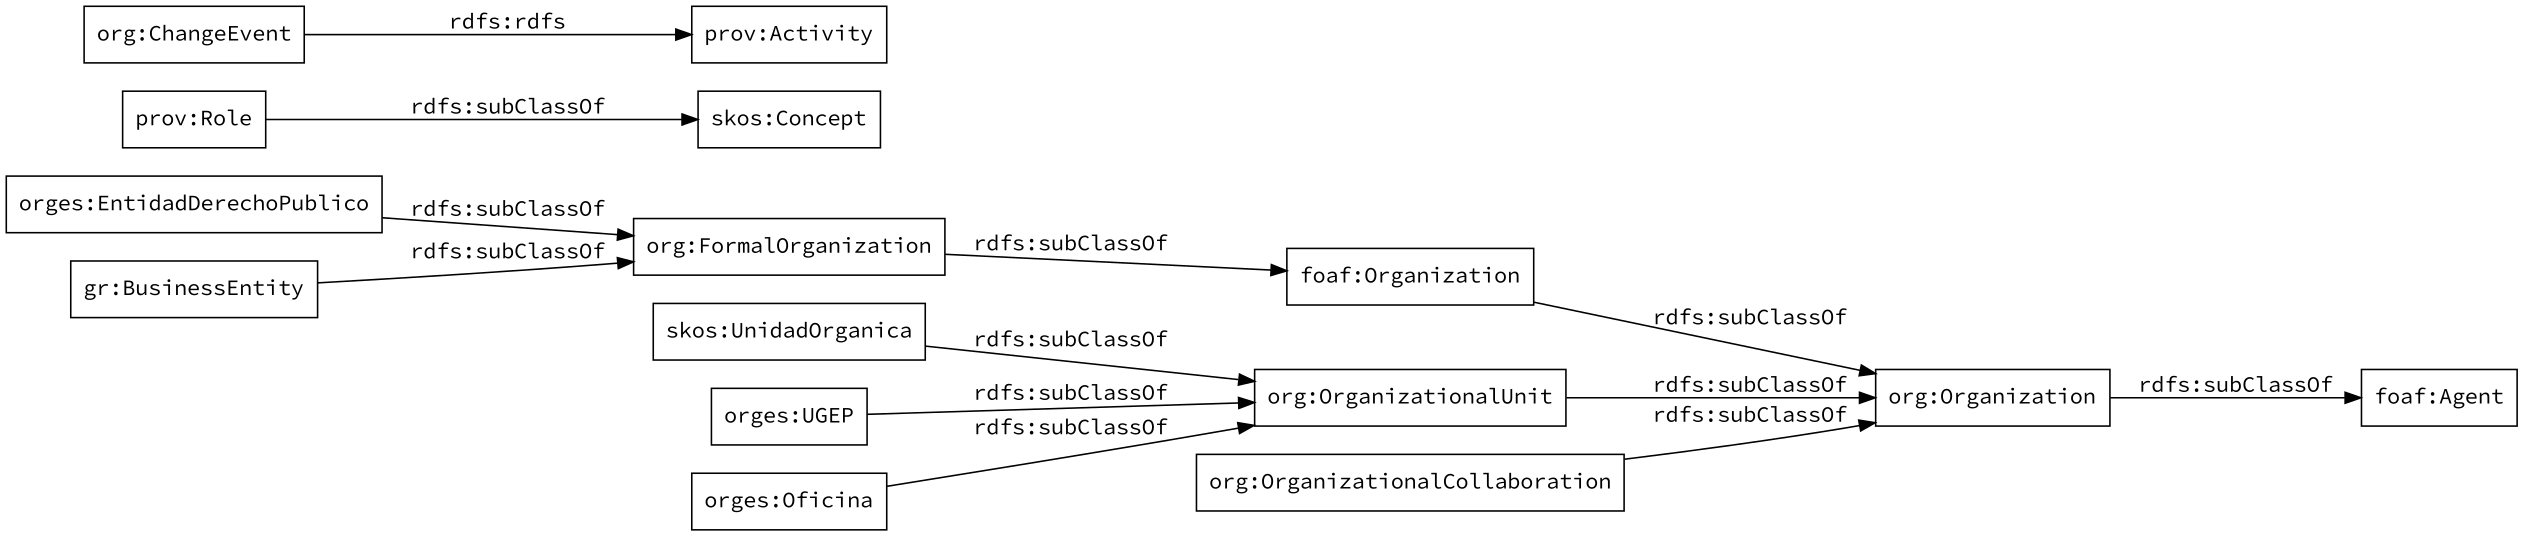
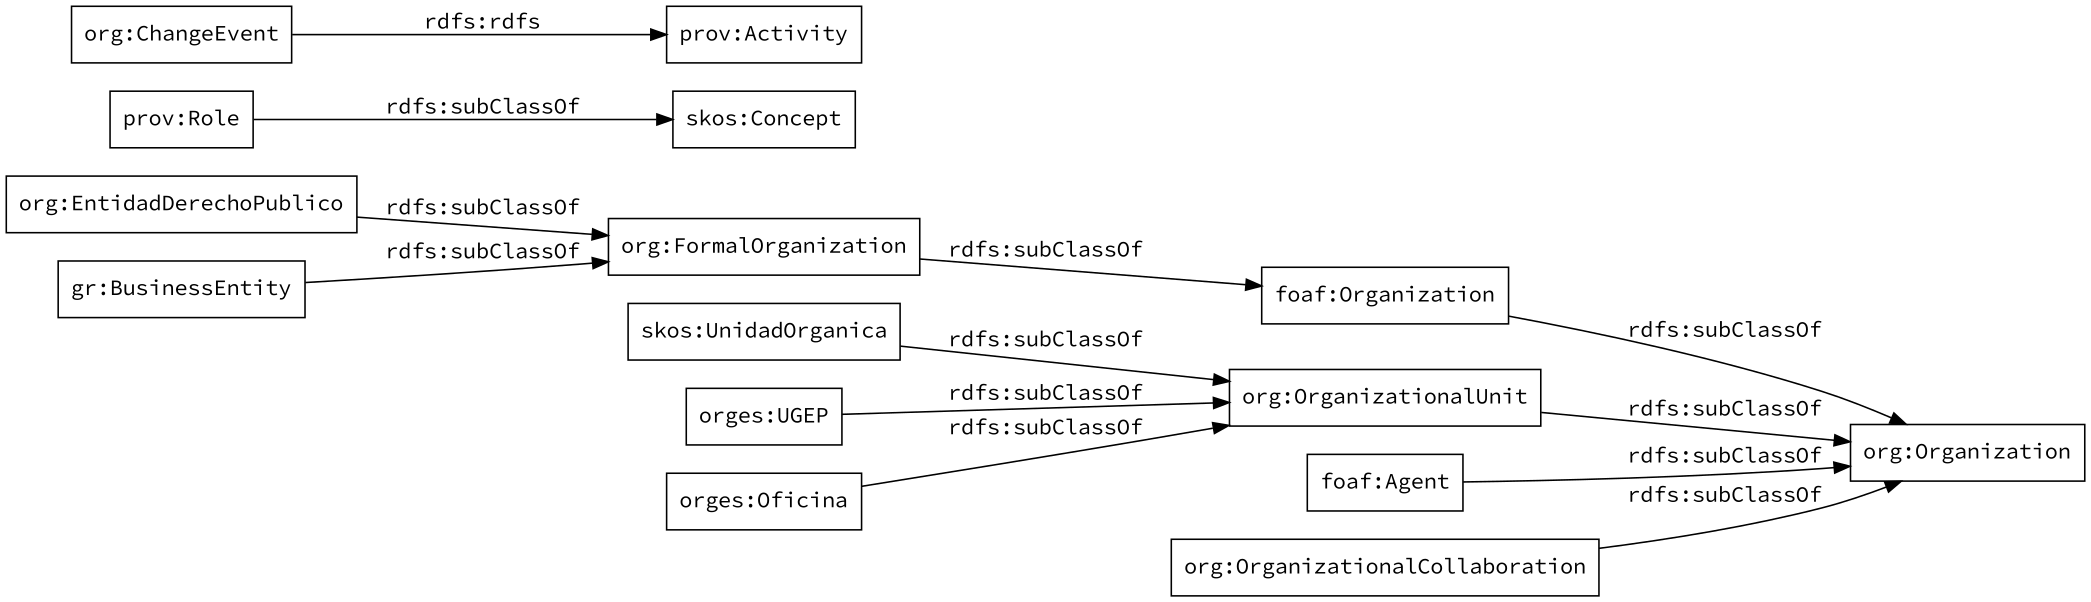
node "orges:EntidadDerechoPublico": label "orges:EntidadDerechoPublico" -> "org:EntidadDerechoPublico"
edge "org:Organization" -> "foaf:Agent": reversed
